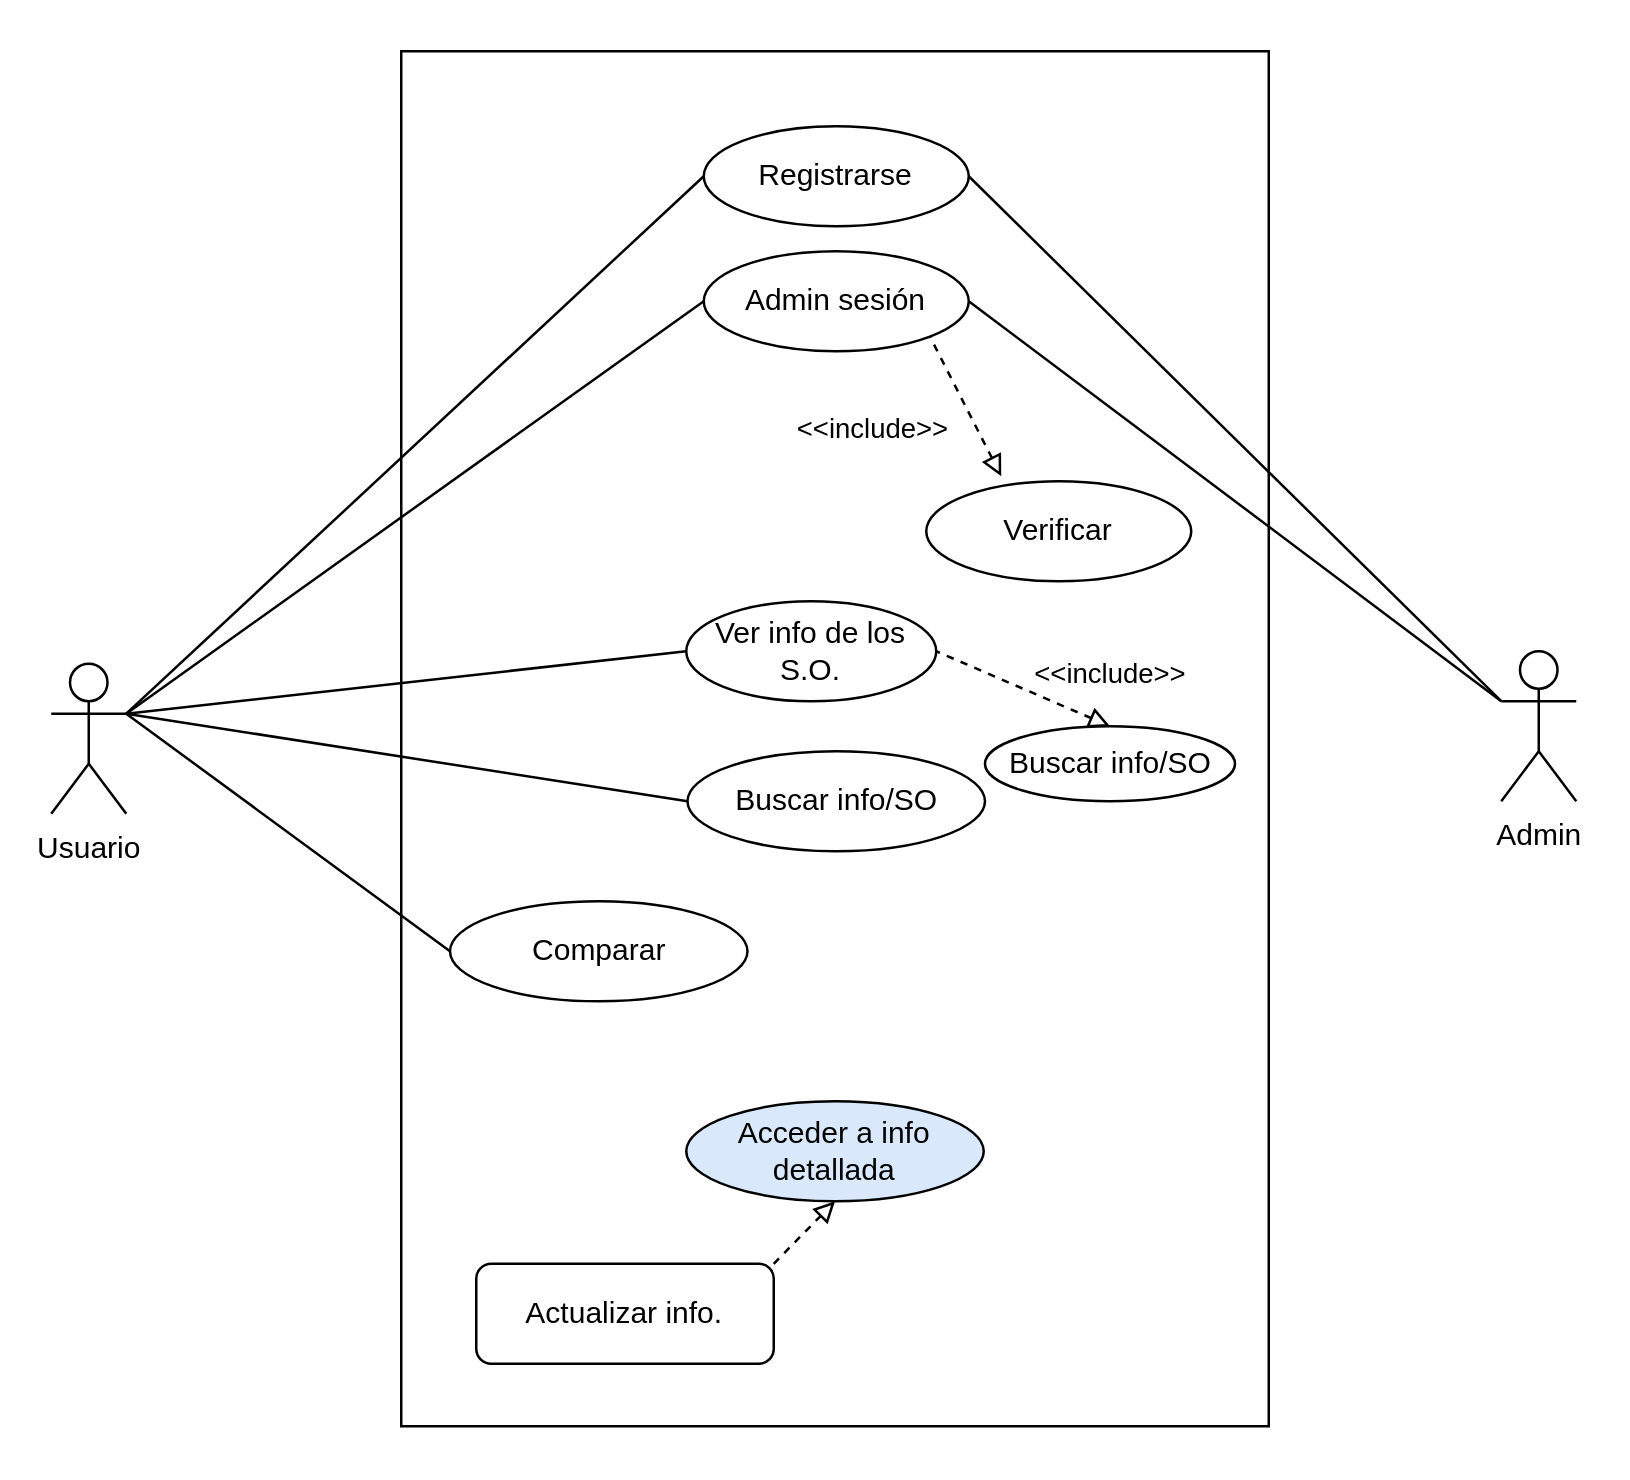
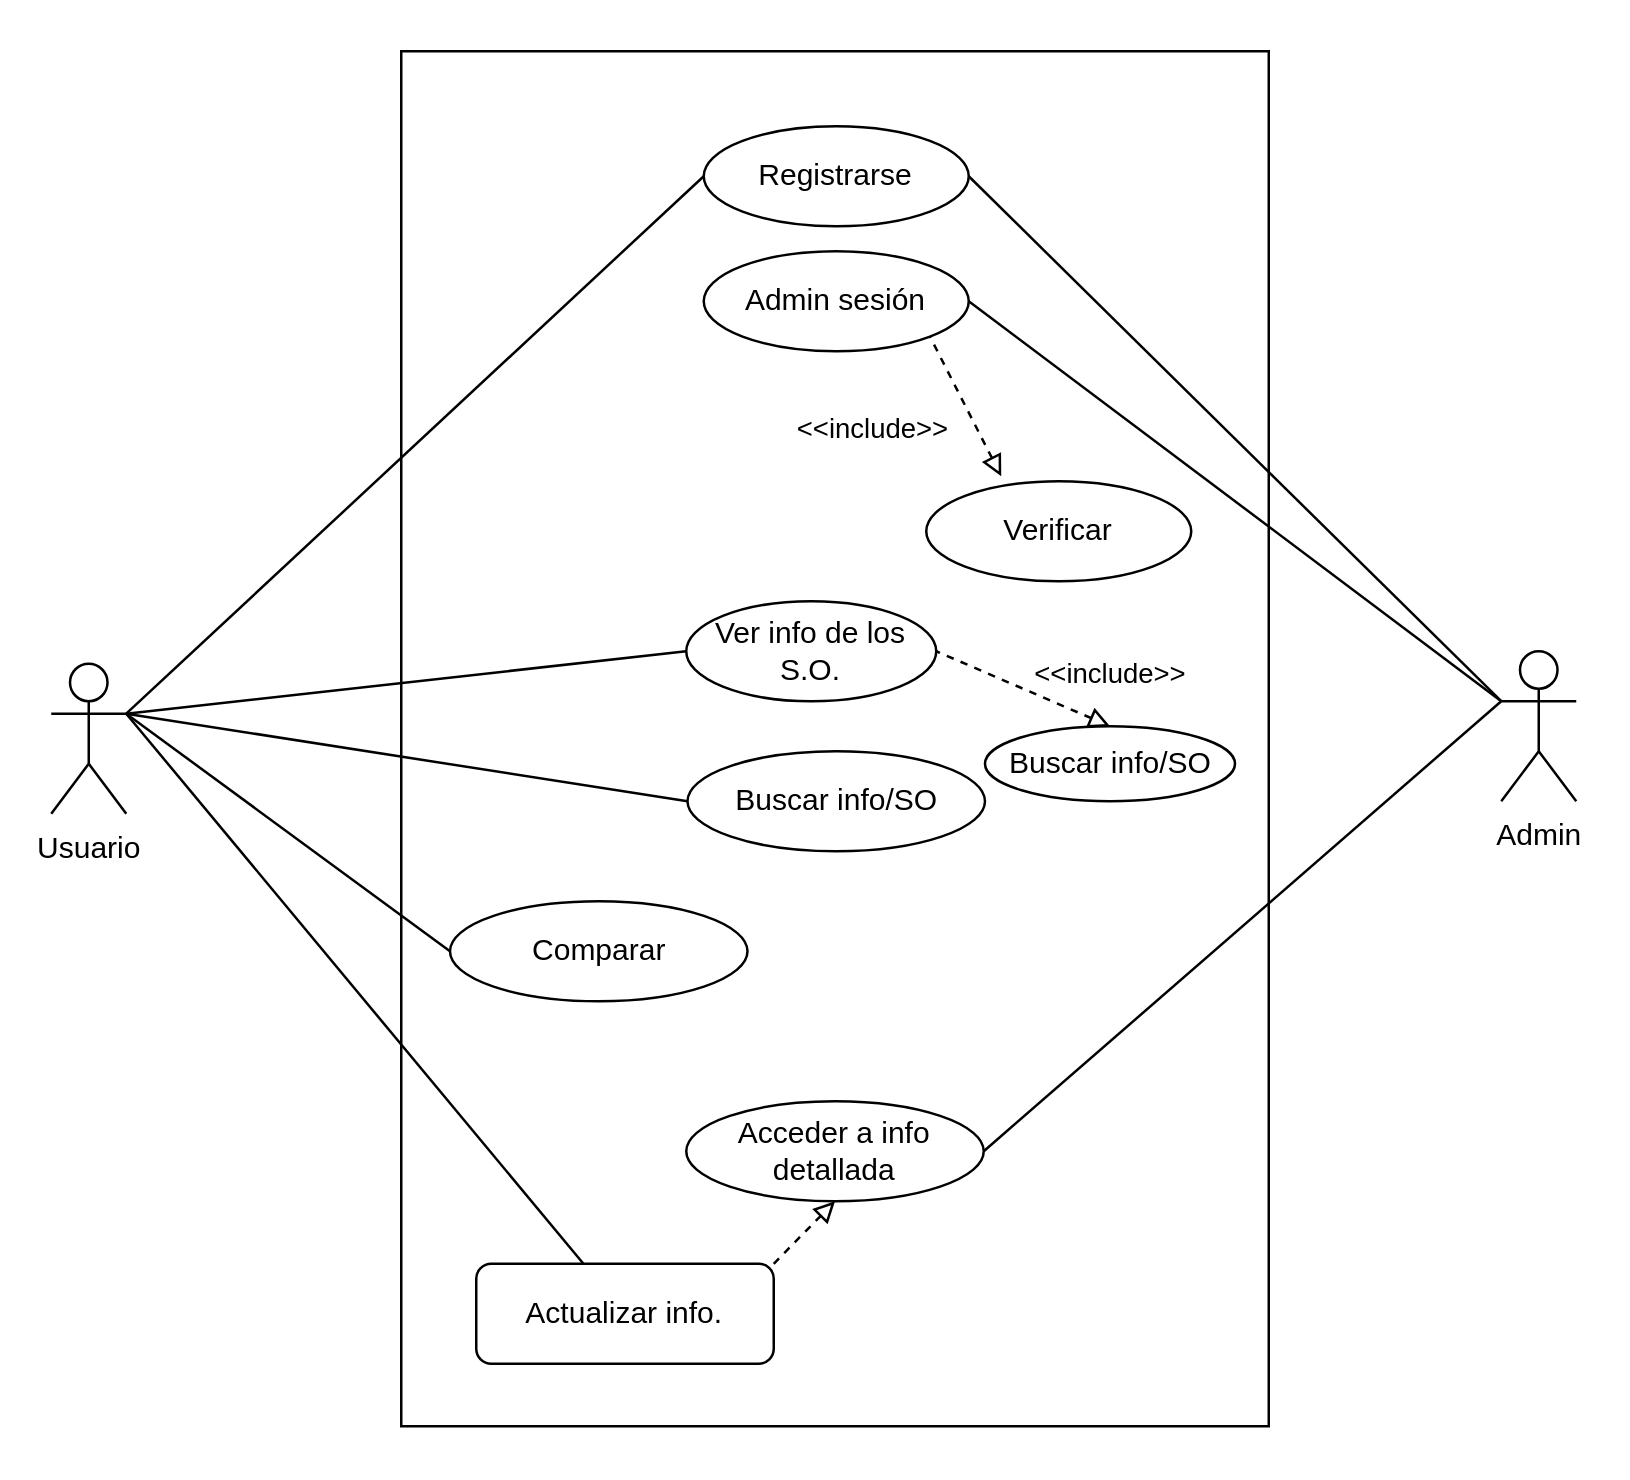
edge "Admin sesión" -- "Usuario": now "Actualizar info." -- "Usuario"
edge "Admin" -- "Acceder a info detallada": added
node "Acceder a info detallada": fillcolor #dae8fc -> #ffffff
